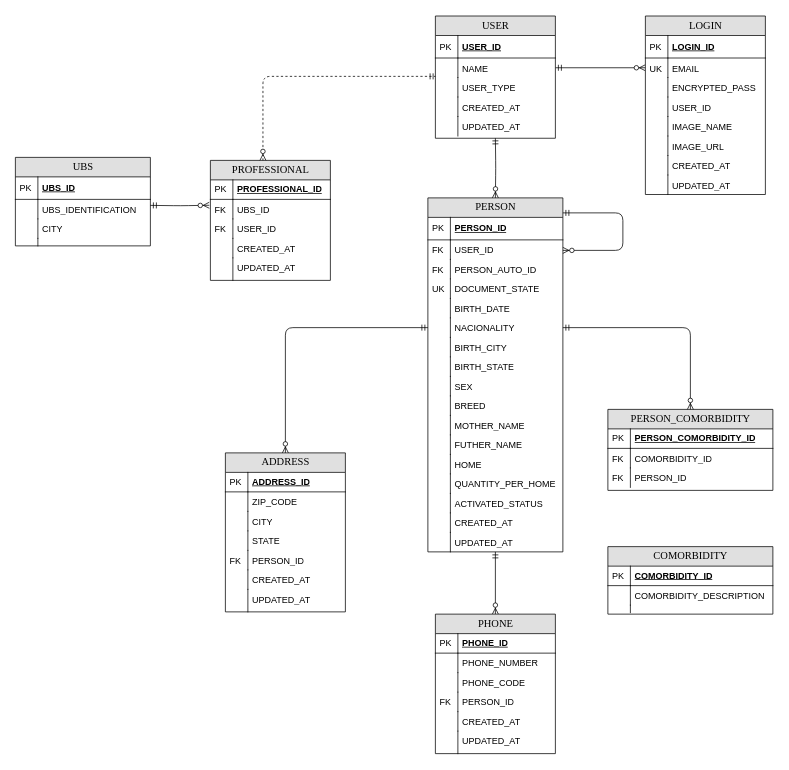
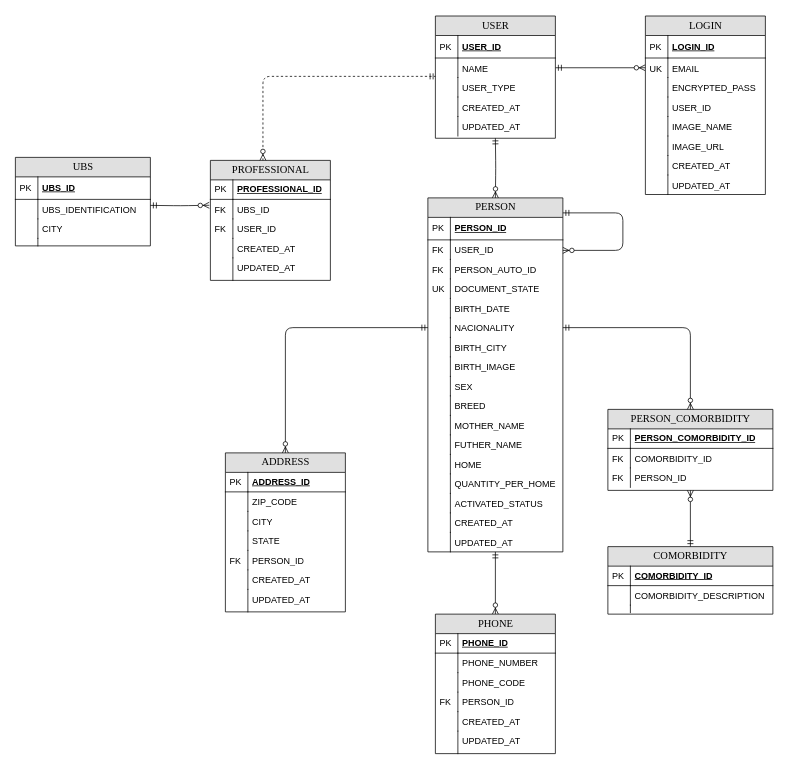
node "BIRTH_STATE": label "BIRTH_STATE" -> "BIRTH_IMAGE"
edge "PERSON_COMORBIDITY" -- "COMORBIDITY": added
